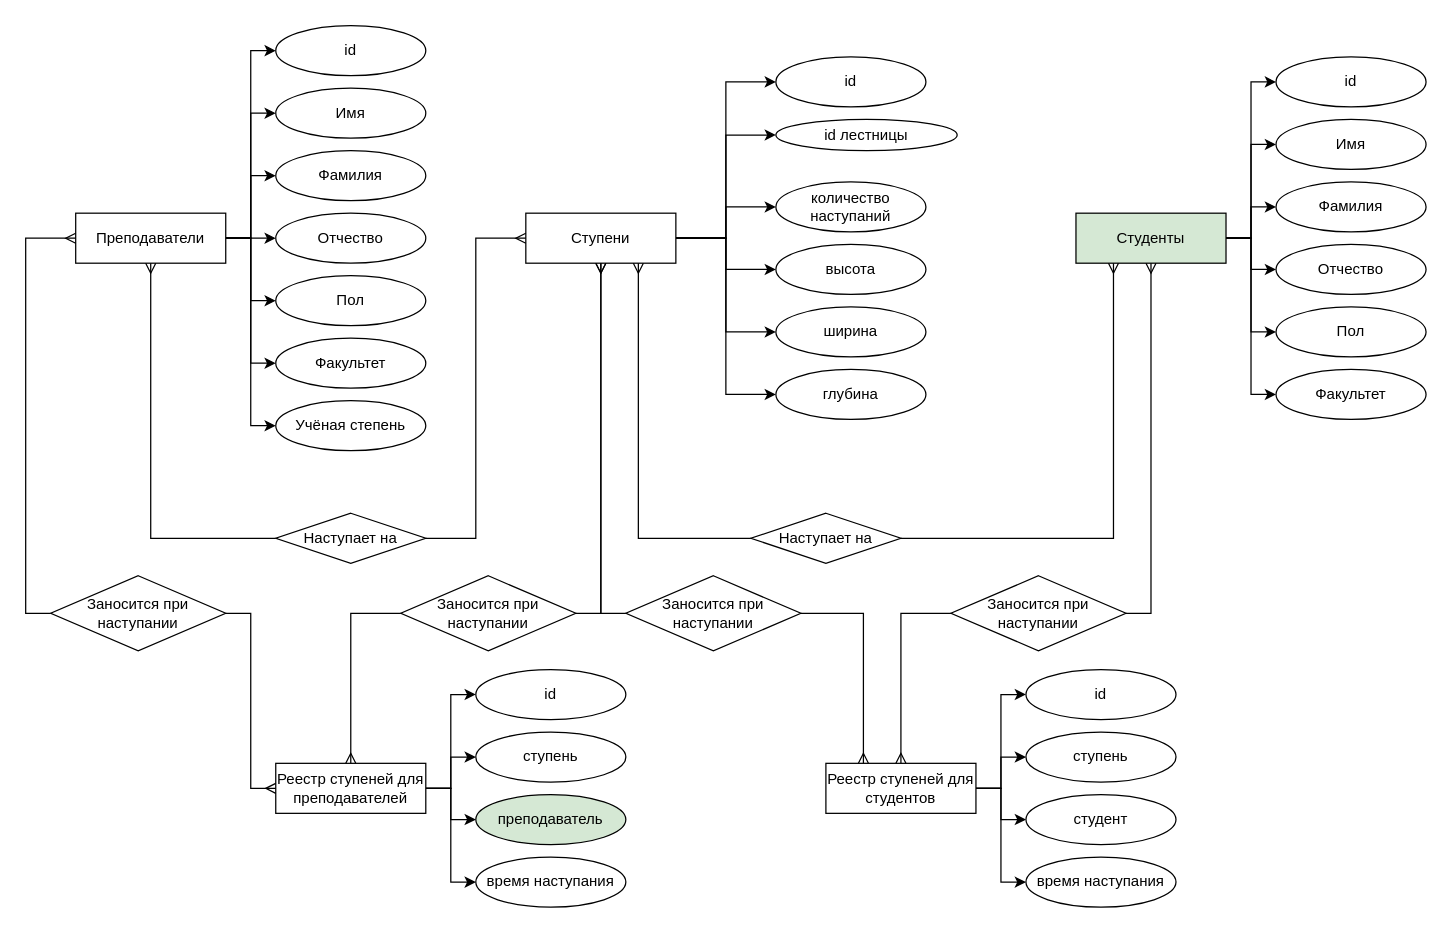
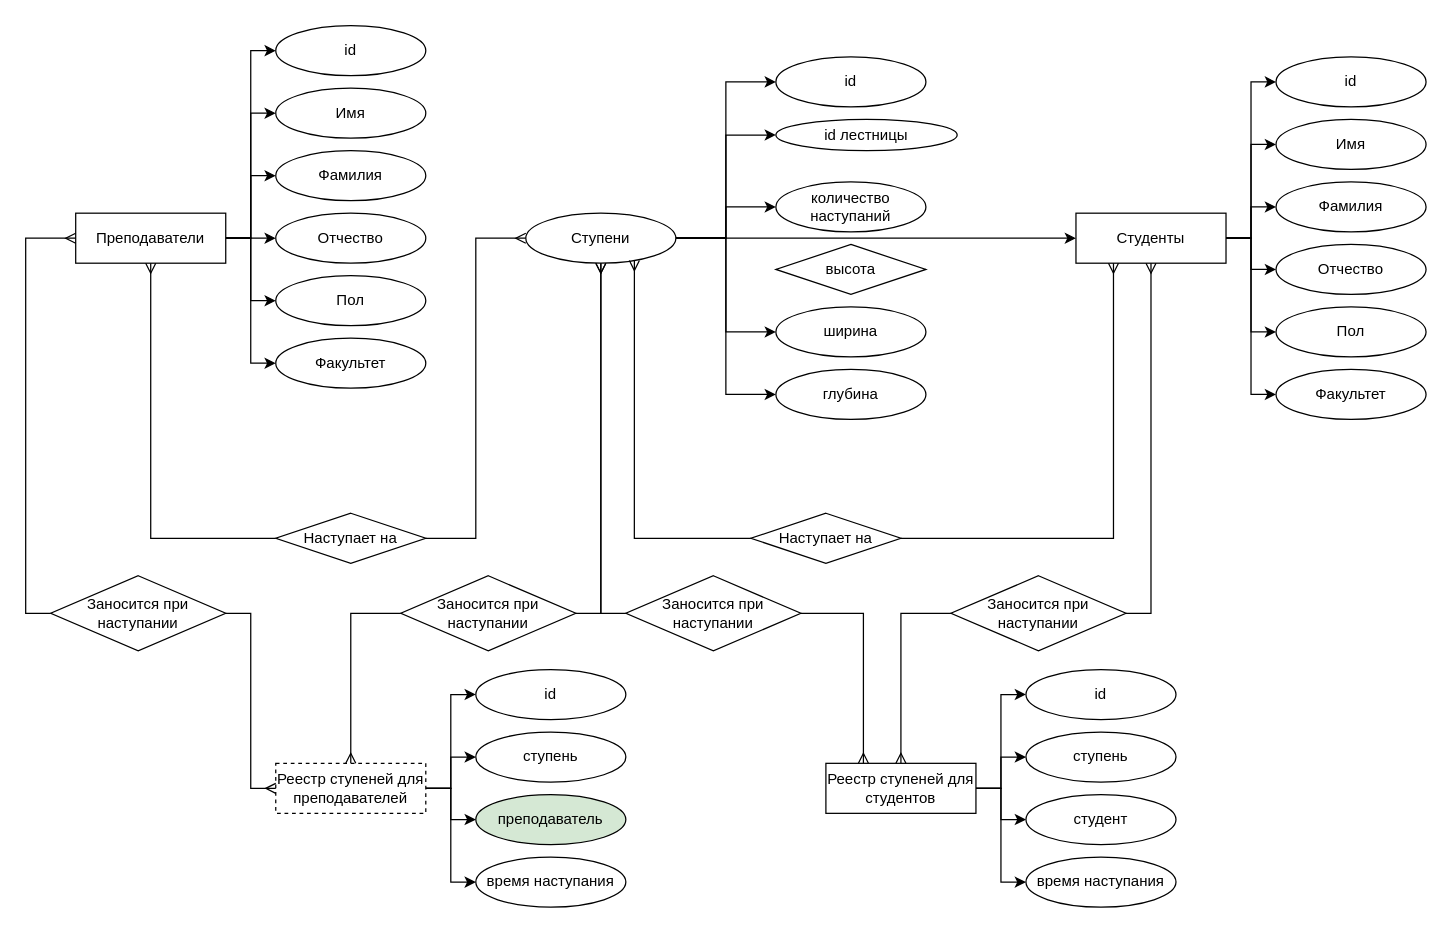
node "Ступени": shape rectangle -> ellipse
node "Студенты": fillcolor #d5e8d4 -> #ffffff
edge "Ступени" -> "высота": now "Ступени" -> "Студенты"
node "высота": shape ellipse -> diamond
edge "Преподаватели" -> "Учёная степень": removed
node "Учёная степень": removed
node "Реестр ступеней для преподавателей": style solid -> dashed
